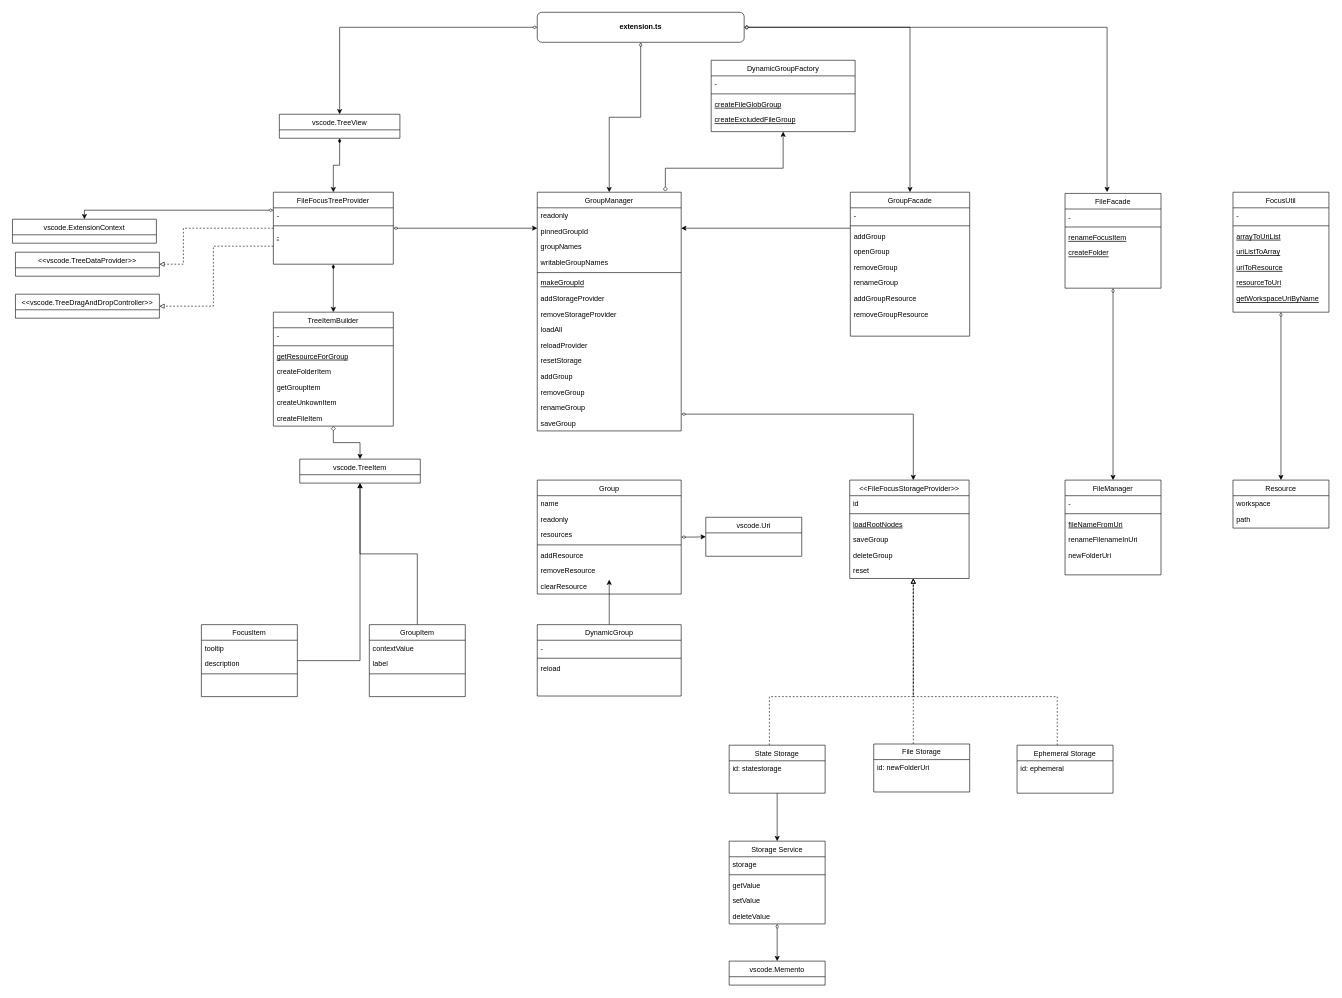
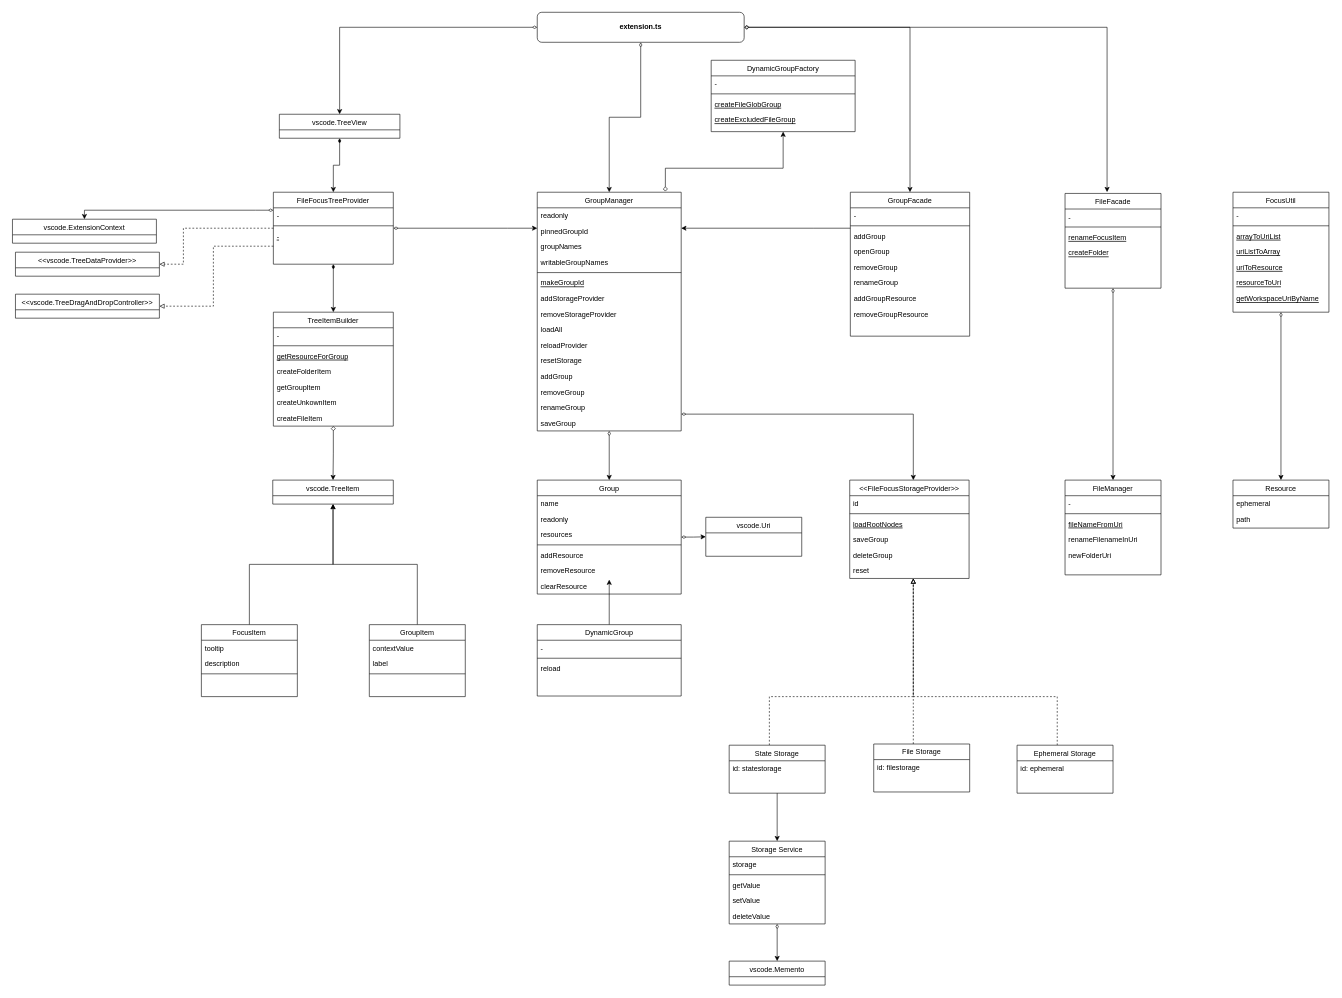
node "vscode.TreeItem": moved (360, 471) -> (333, 492)
edge "GroupManager" -- "Group": added
node "workspace": label "workspace" -> "ephemeral"
node "id: newFolderUri": label "id: newFolderUri" -> "id: filestorage"
